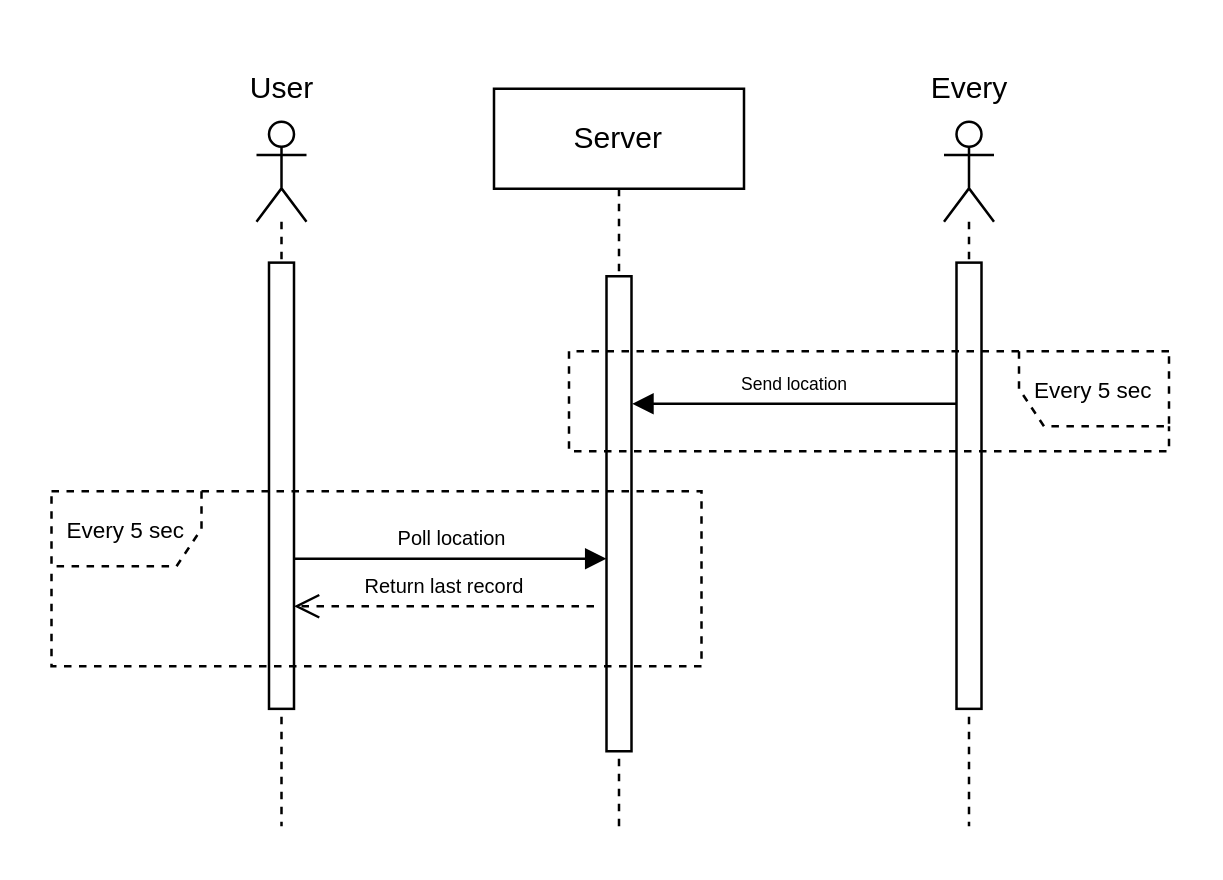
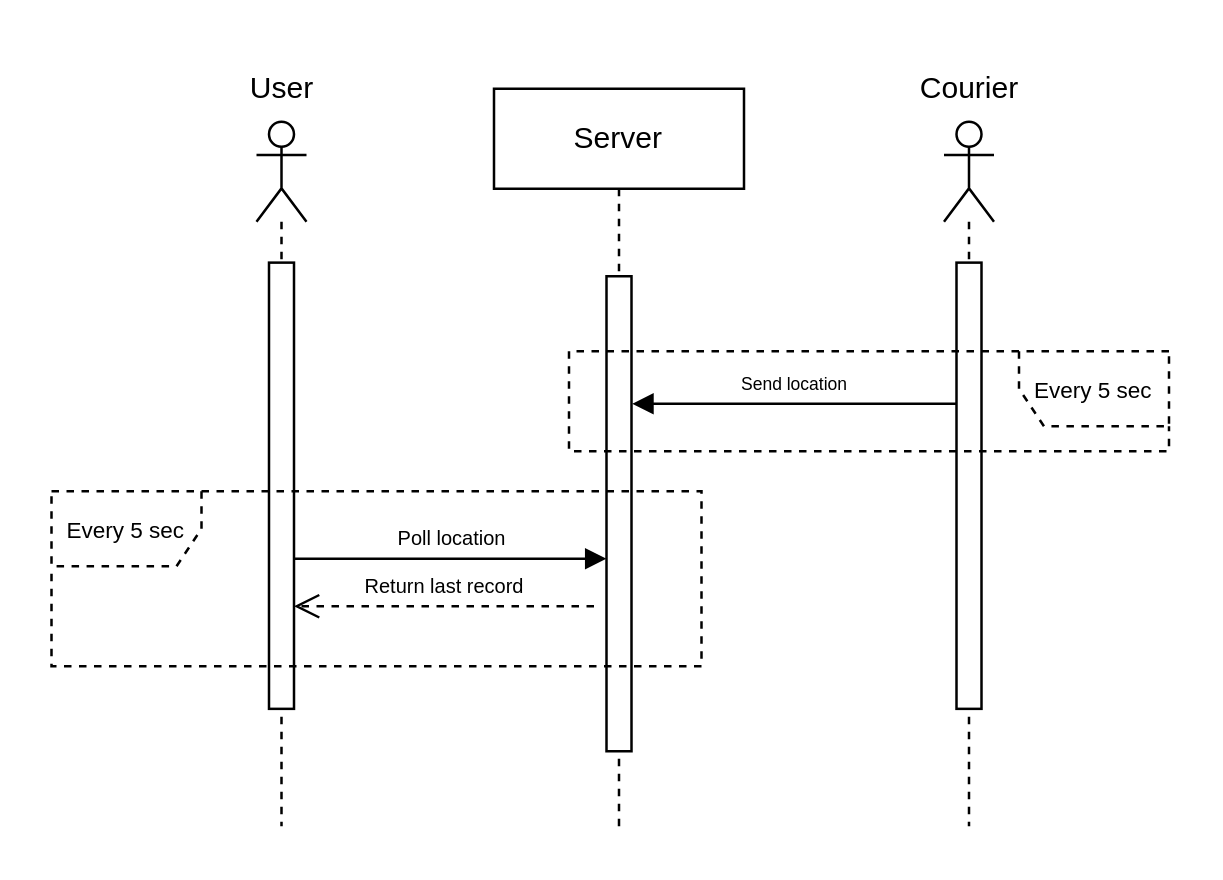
node "Every": label "Every" -> "Courier"
